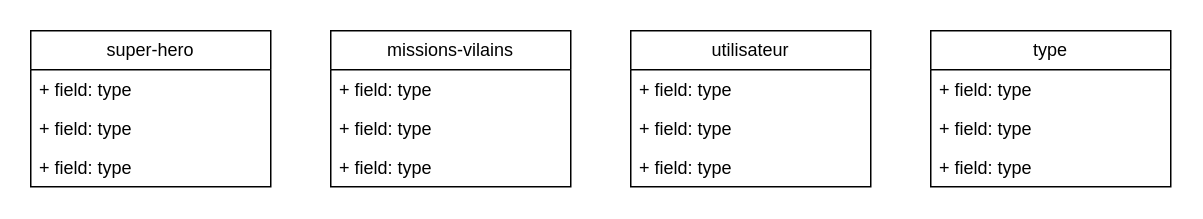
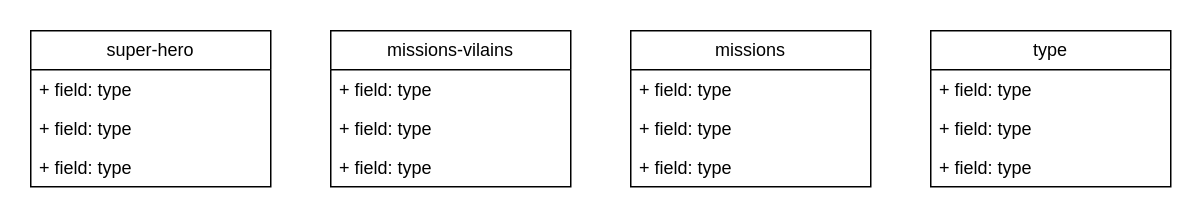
node "utilisateur": label "utilisateur" -> "missions"
